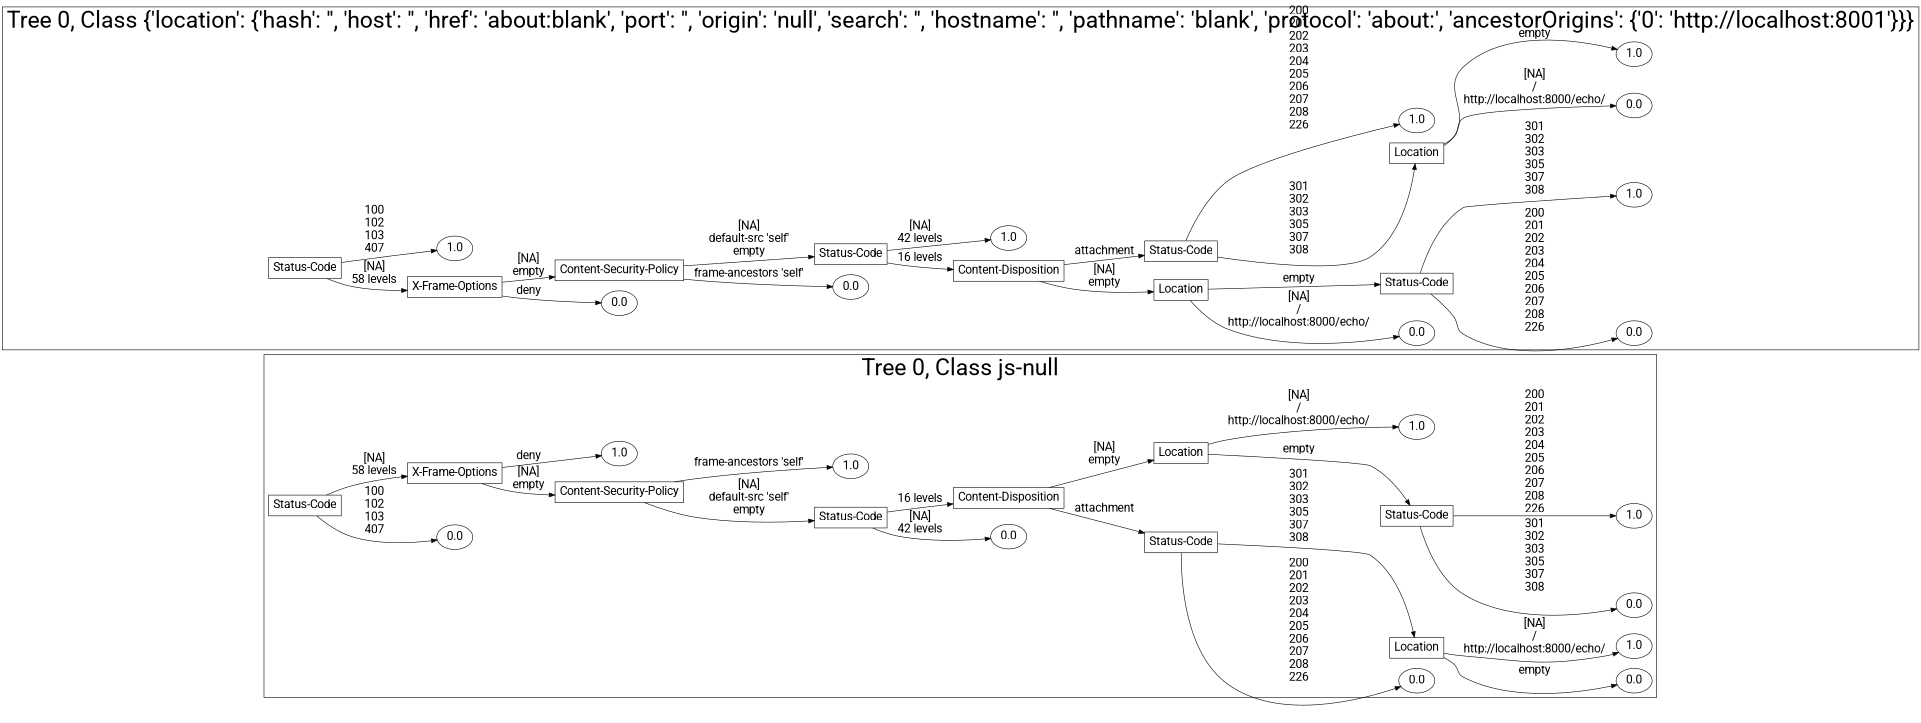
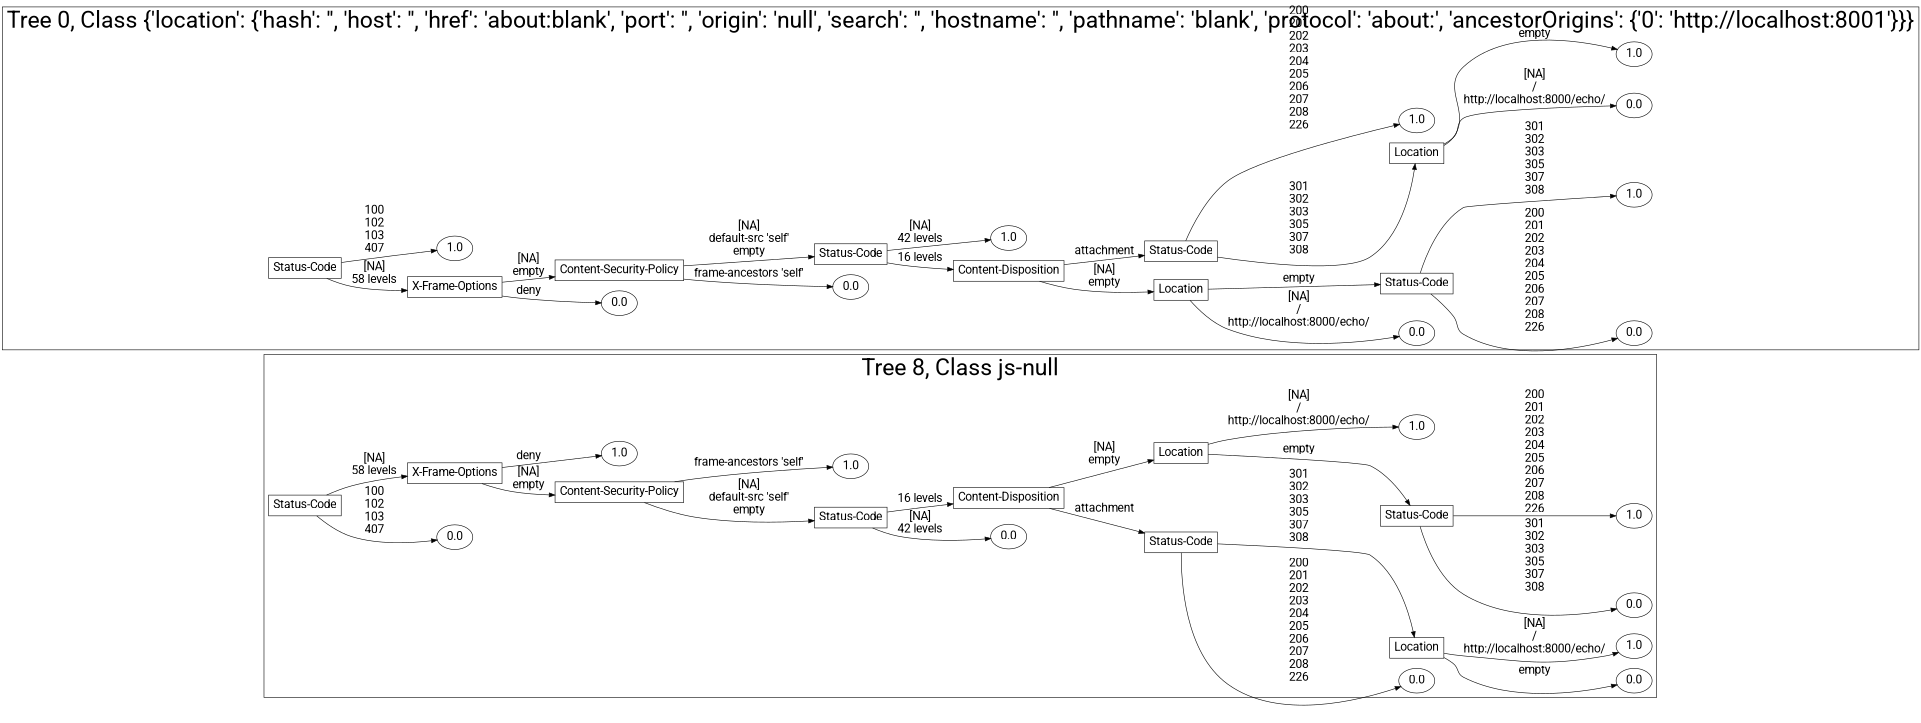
cluster "Tree 0, Class js-null": label "Tree 0, Class js-null" -> "Tree 8, Class js-null"
